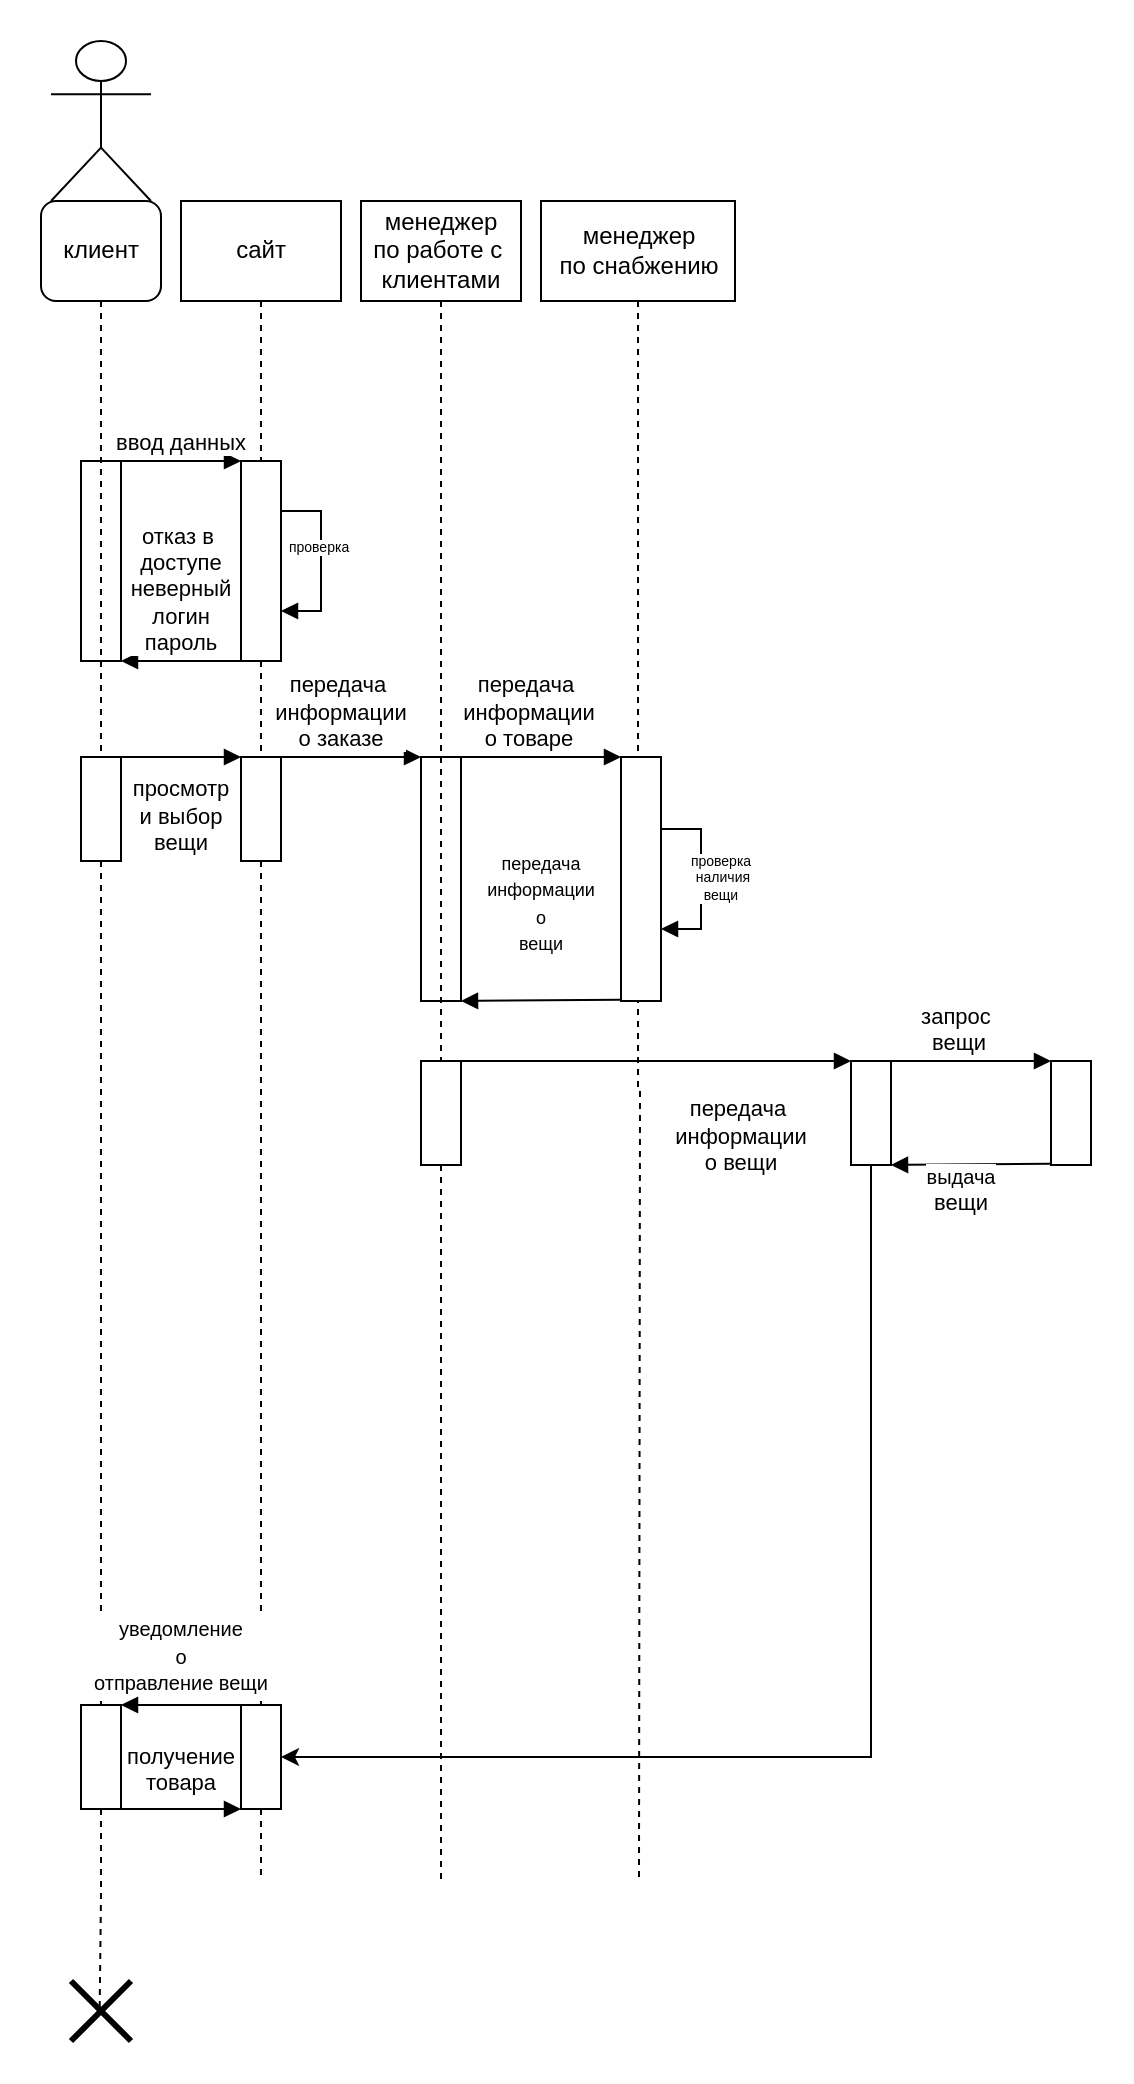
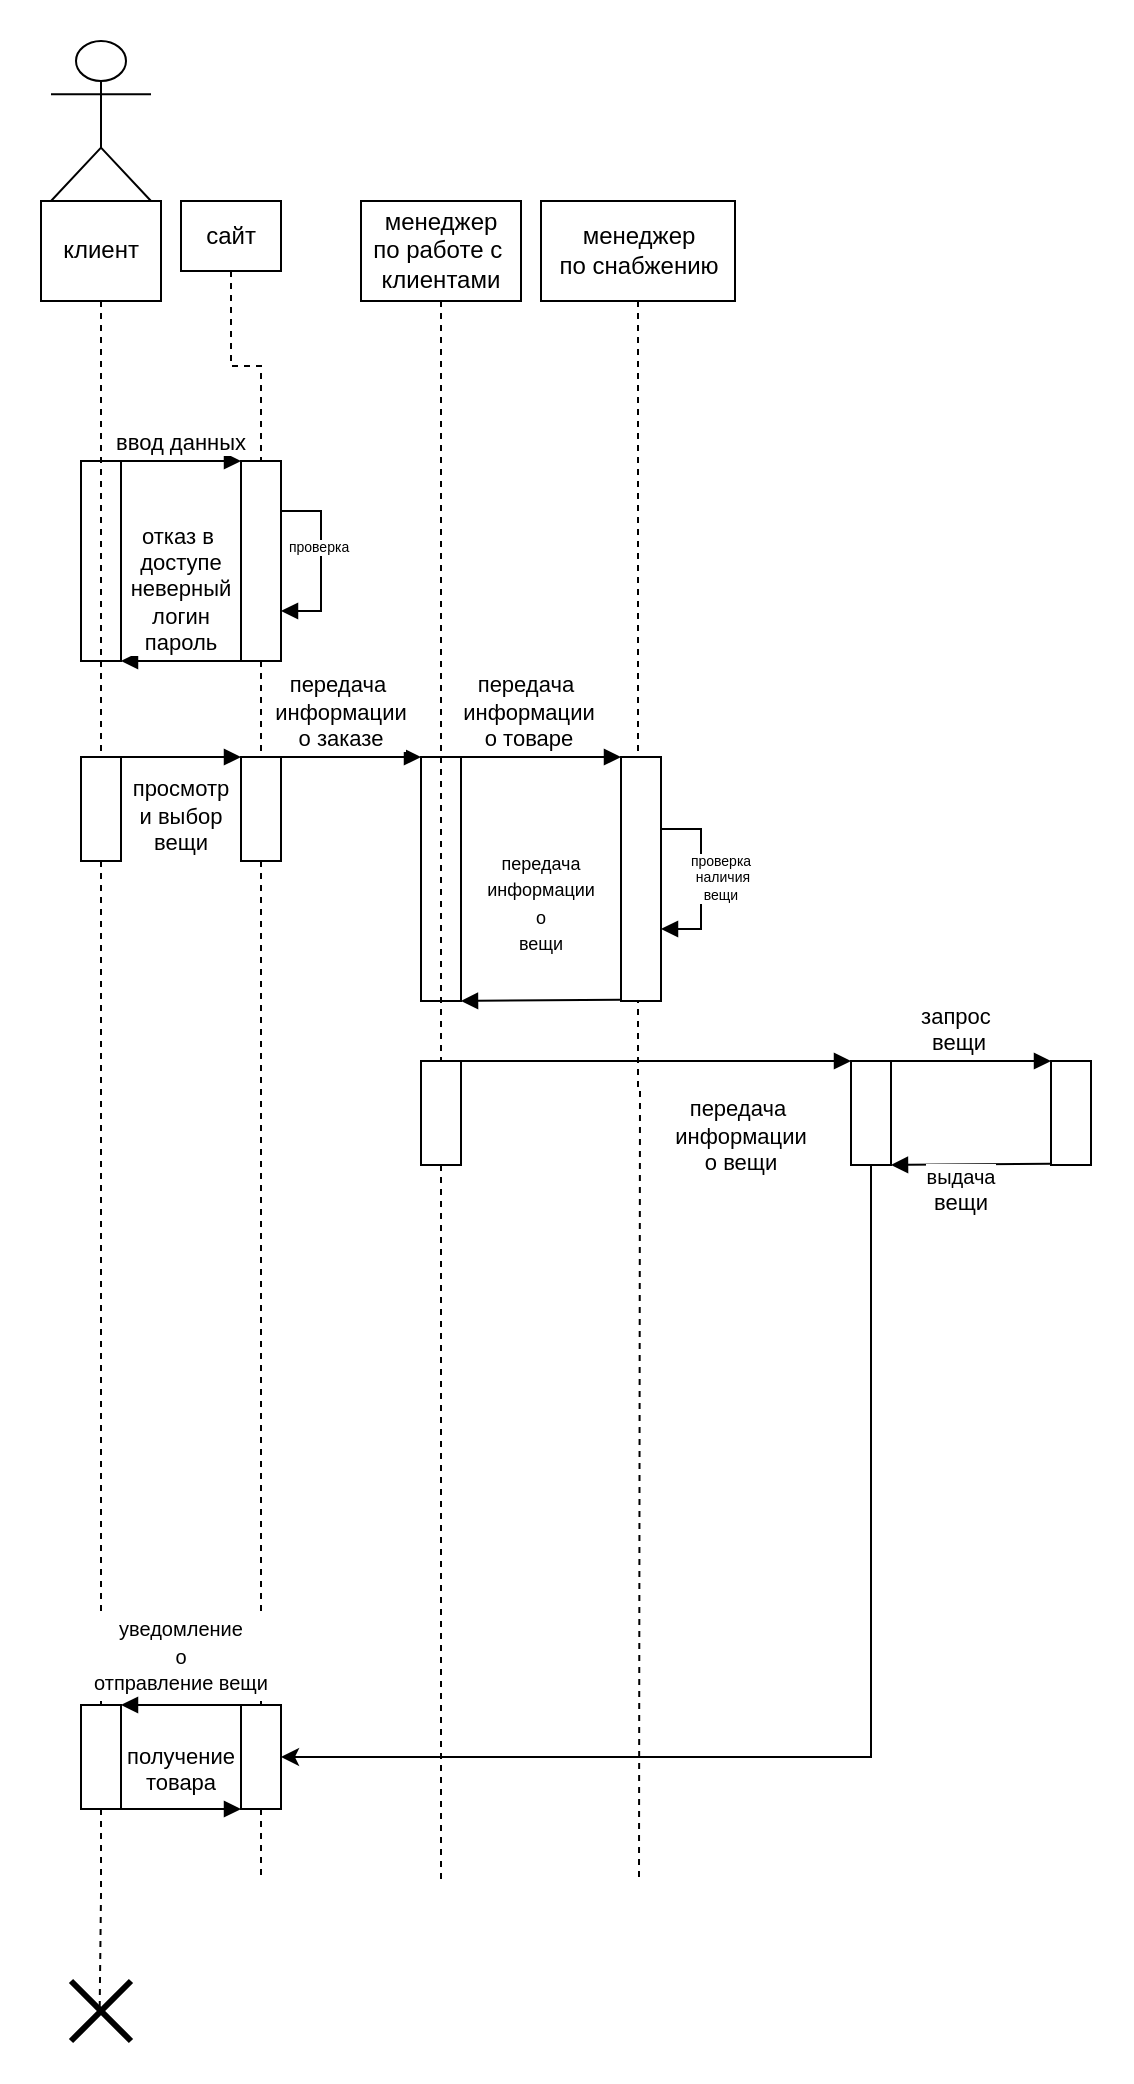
node "клиент": shape rounded rectangle -> rectangle
node "сайт": size 160x100 -> 100x70
